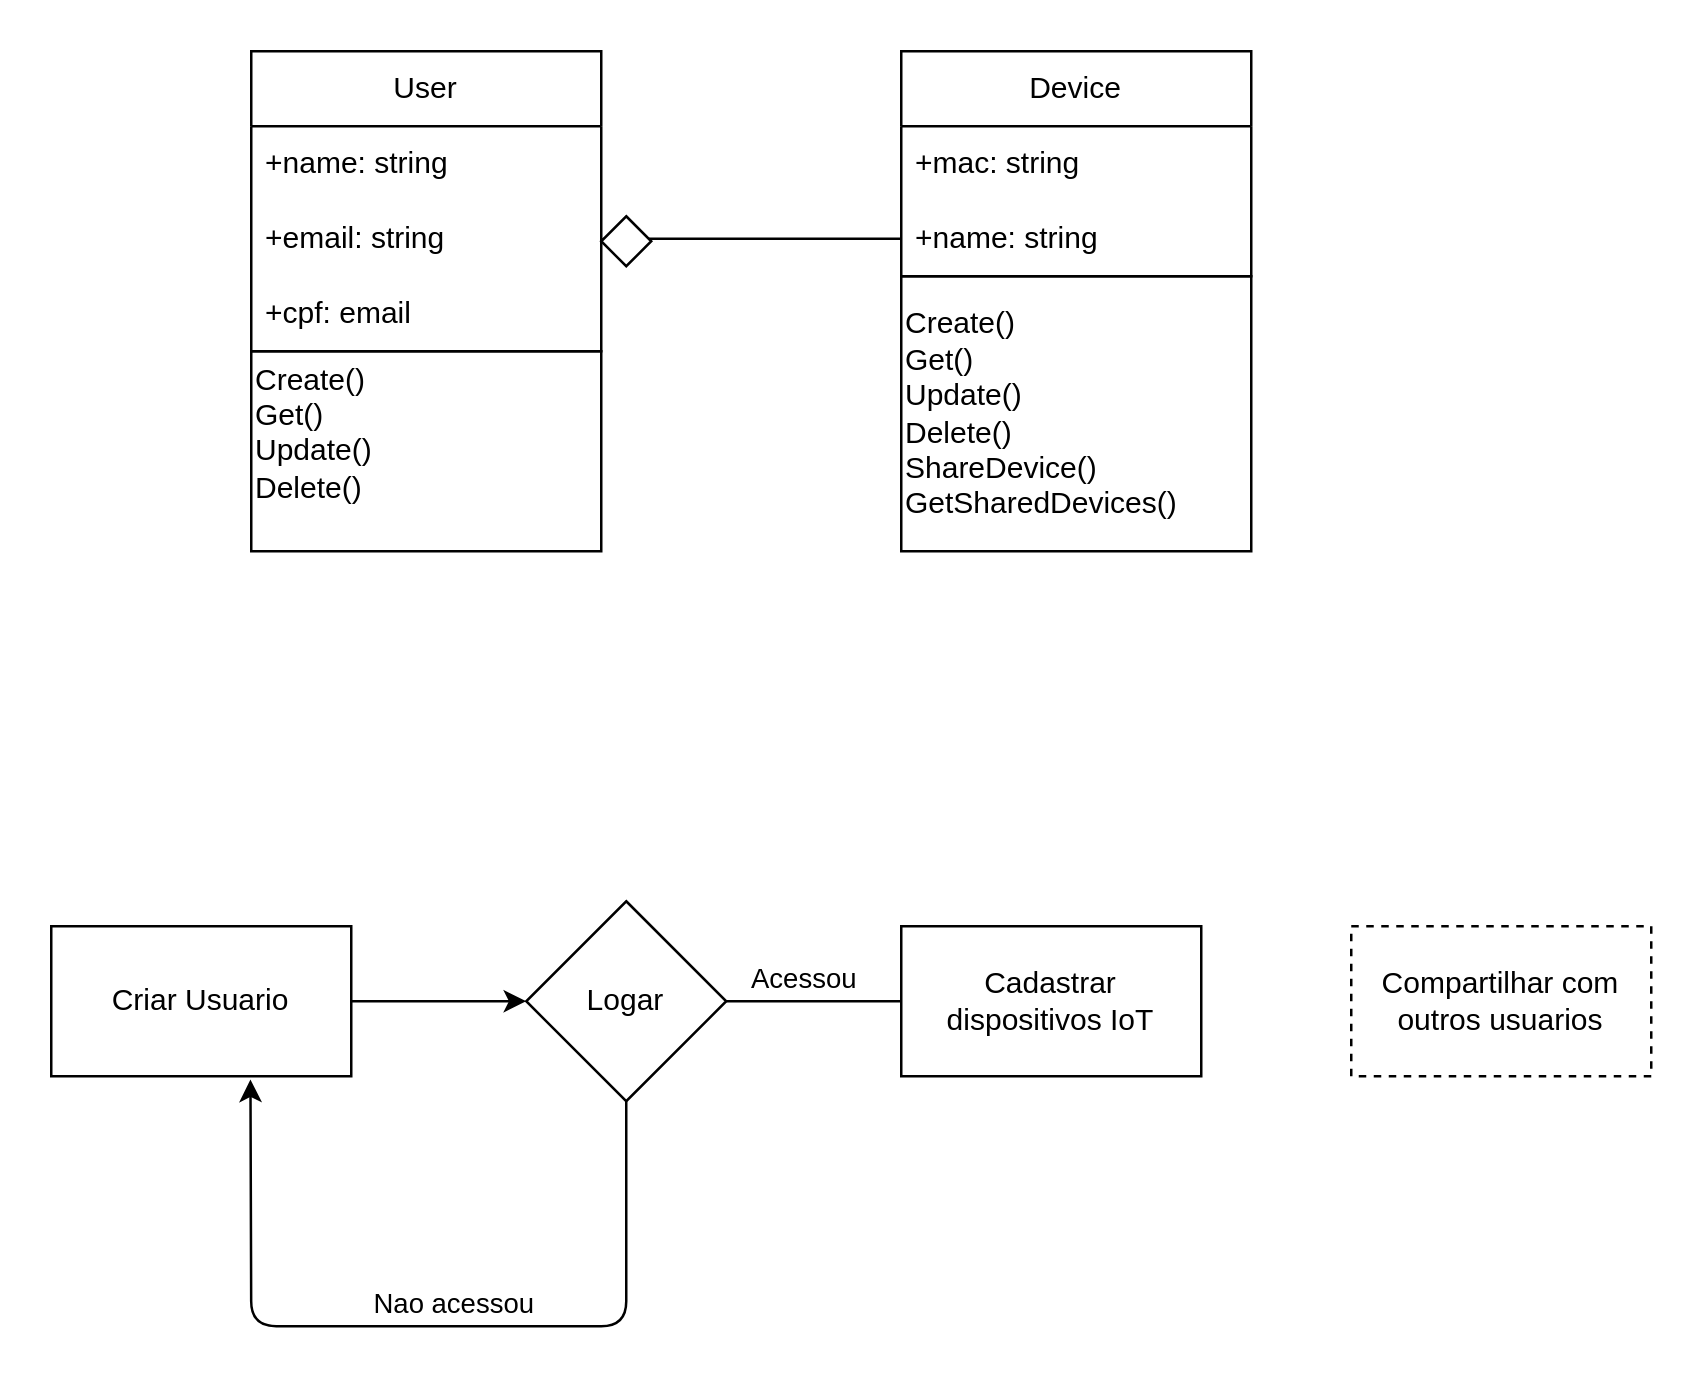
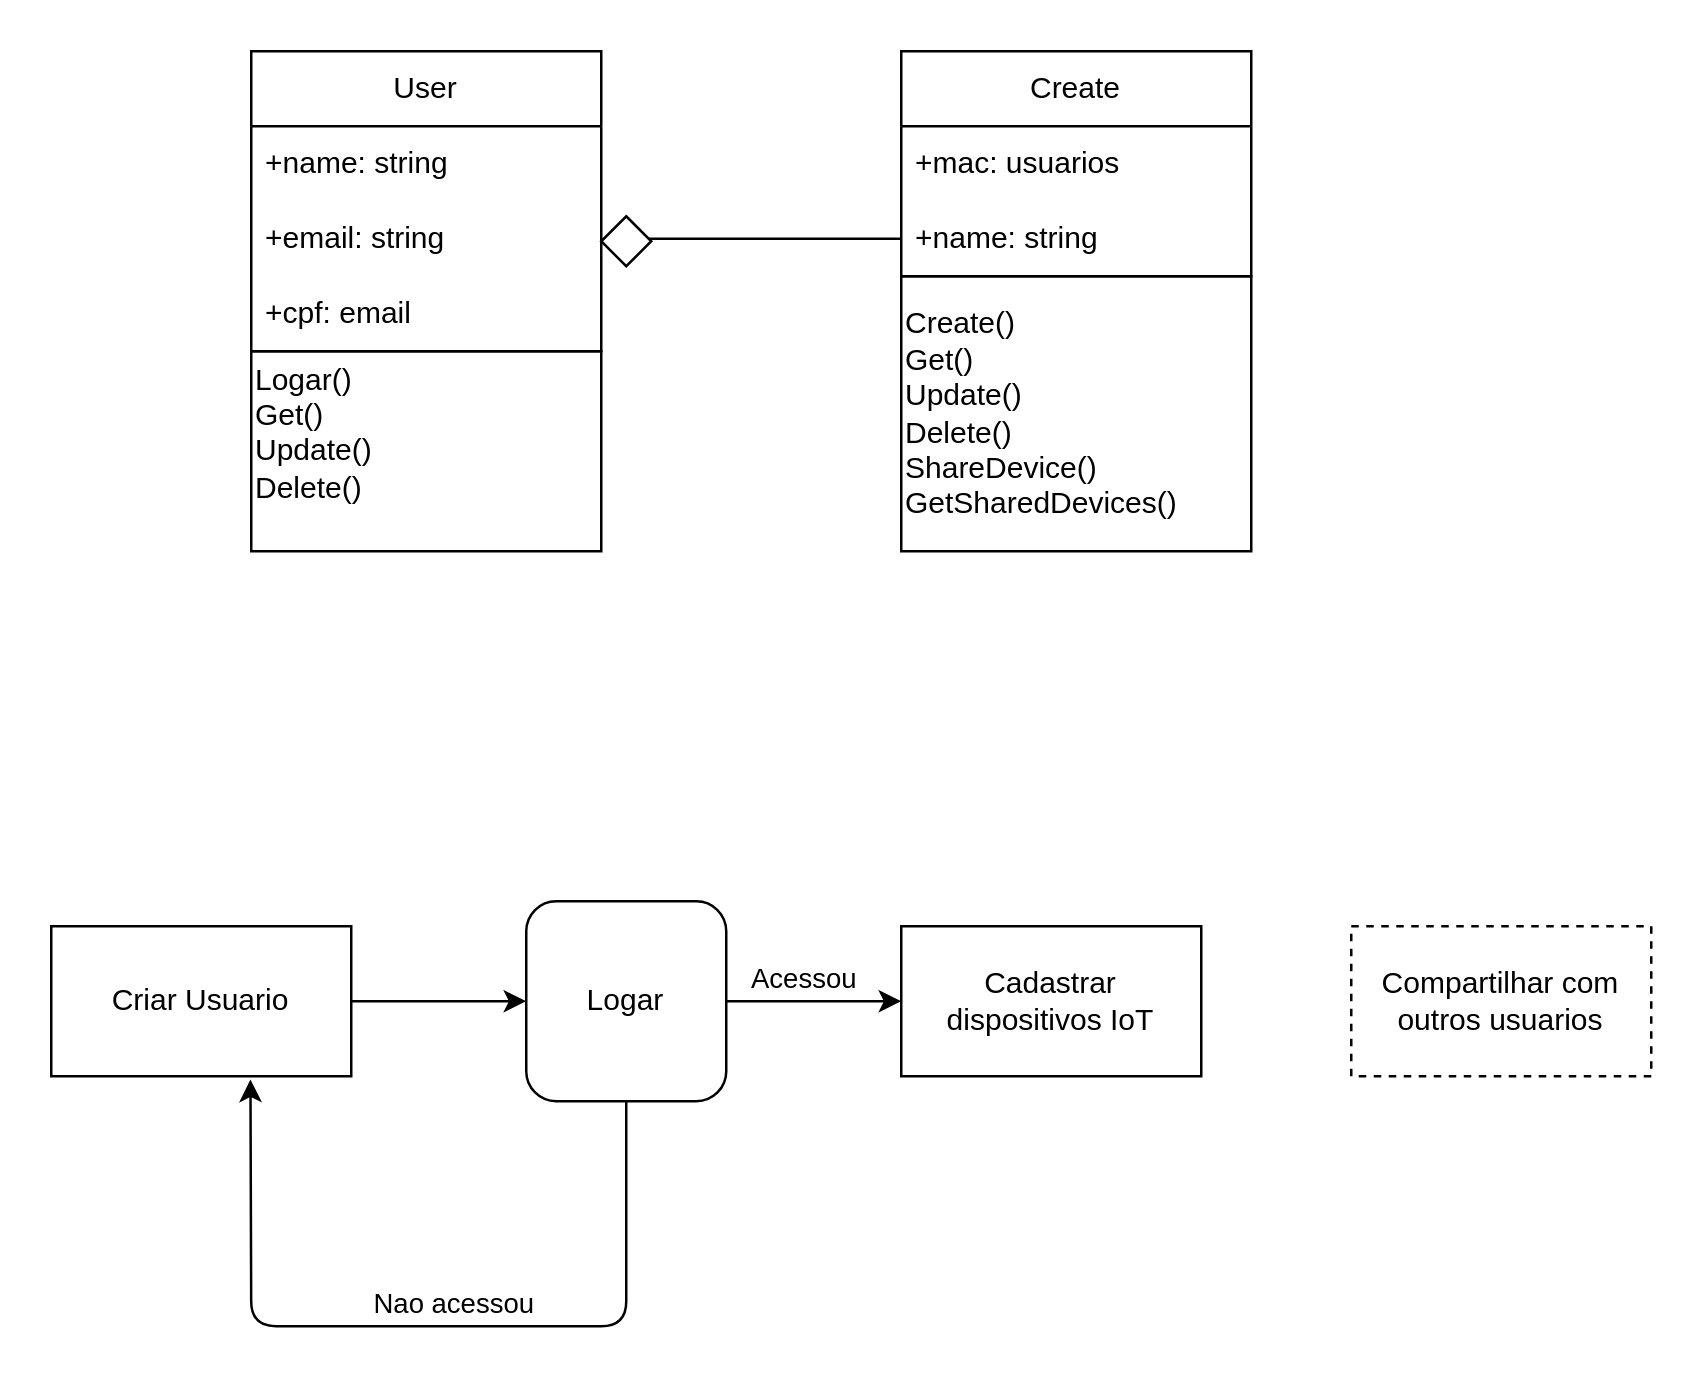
node "Device": label "Device" -> "Create"
node "+mac: string": label "+mac: string" -> "+mac: usuarios"
node "Create() Get() Update() Delete()": label "Create() Get() Update() Delete()" -> "Logar() Get() Update() Delete()"
node "Logar": shape diamond -> rounded rectangle
edge "Logar" -- "Cadastrar dispositivos IoT": arrowhead none -> classic
